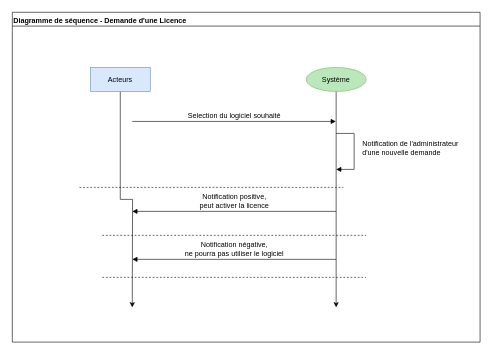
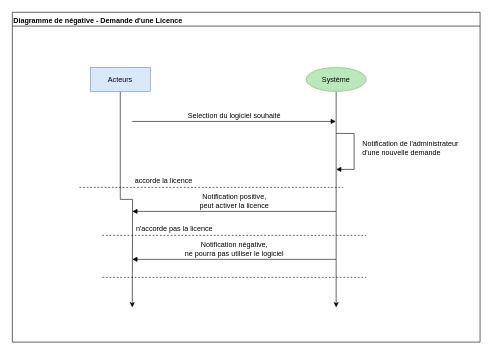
node "Diagramme de séquence - Demande d'une Licence": label "Diagramme de séquence - Demande d'une Licence" -> "Diagramme de négative - Demande d'une Licence"
node "accorde la licence": added
node "n'accorde pas la licence": added
